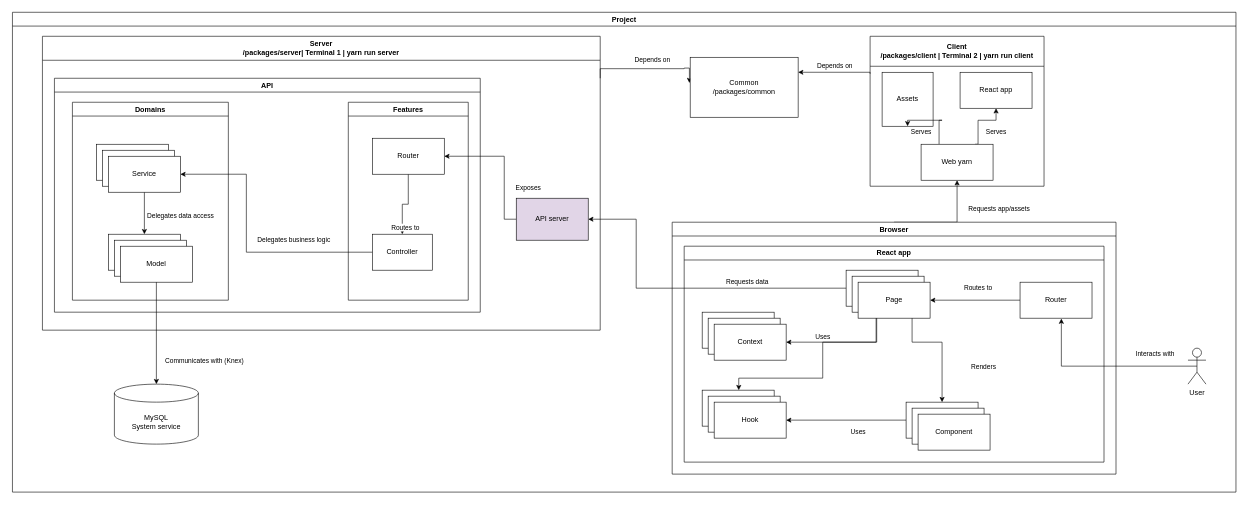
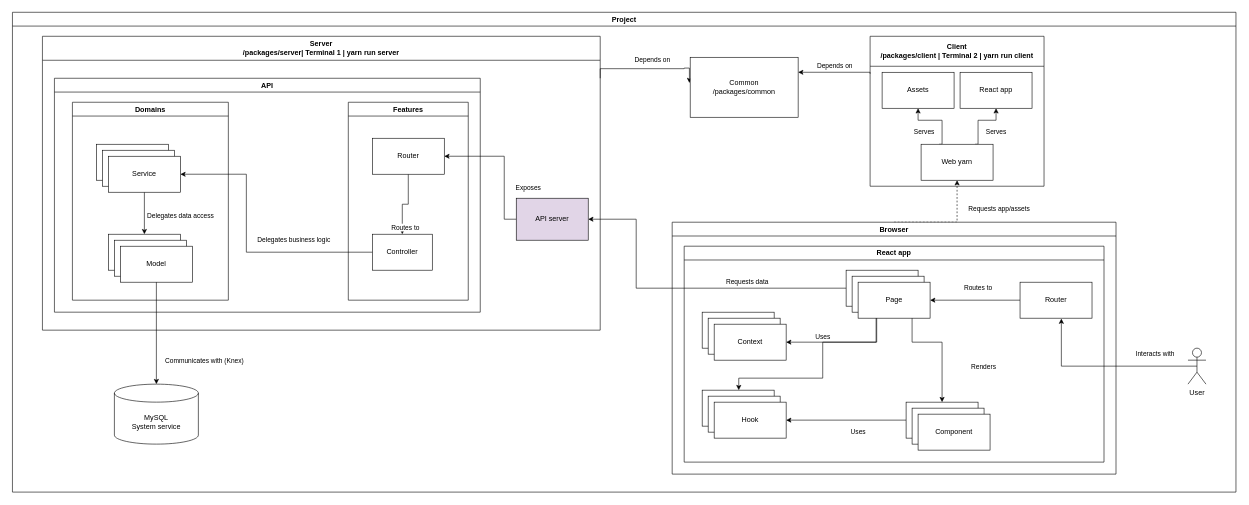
node "Assets": size 51x54 -> 72x36
edge "Browser" -> "Web yarn": style solid -> dashed
